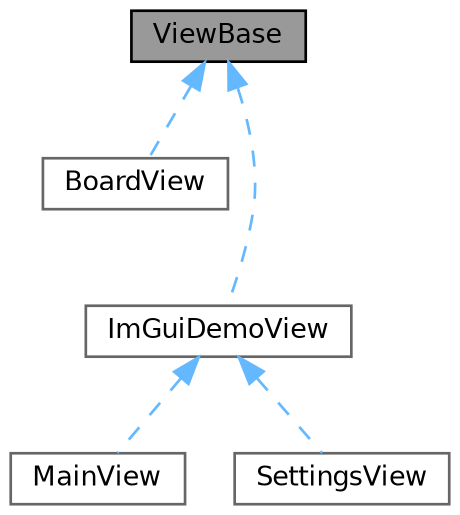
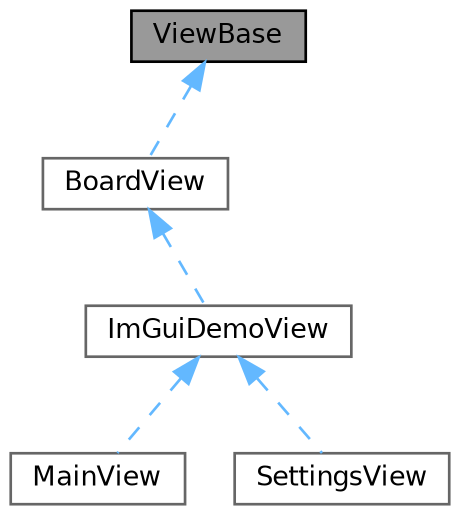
edge "ImGuiDemoView" -> "ViewBase": now "ImGuiDemoView" -> "BoardView"
